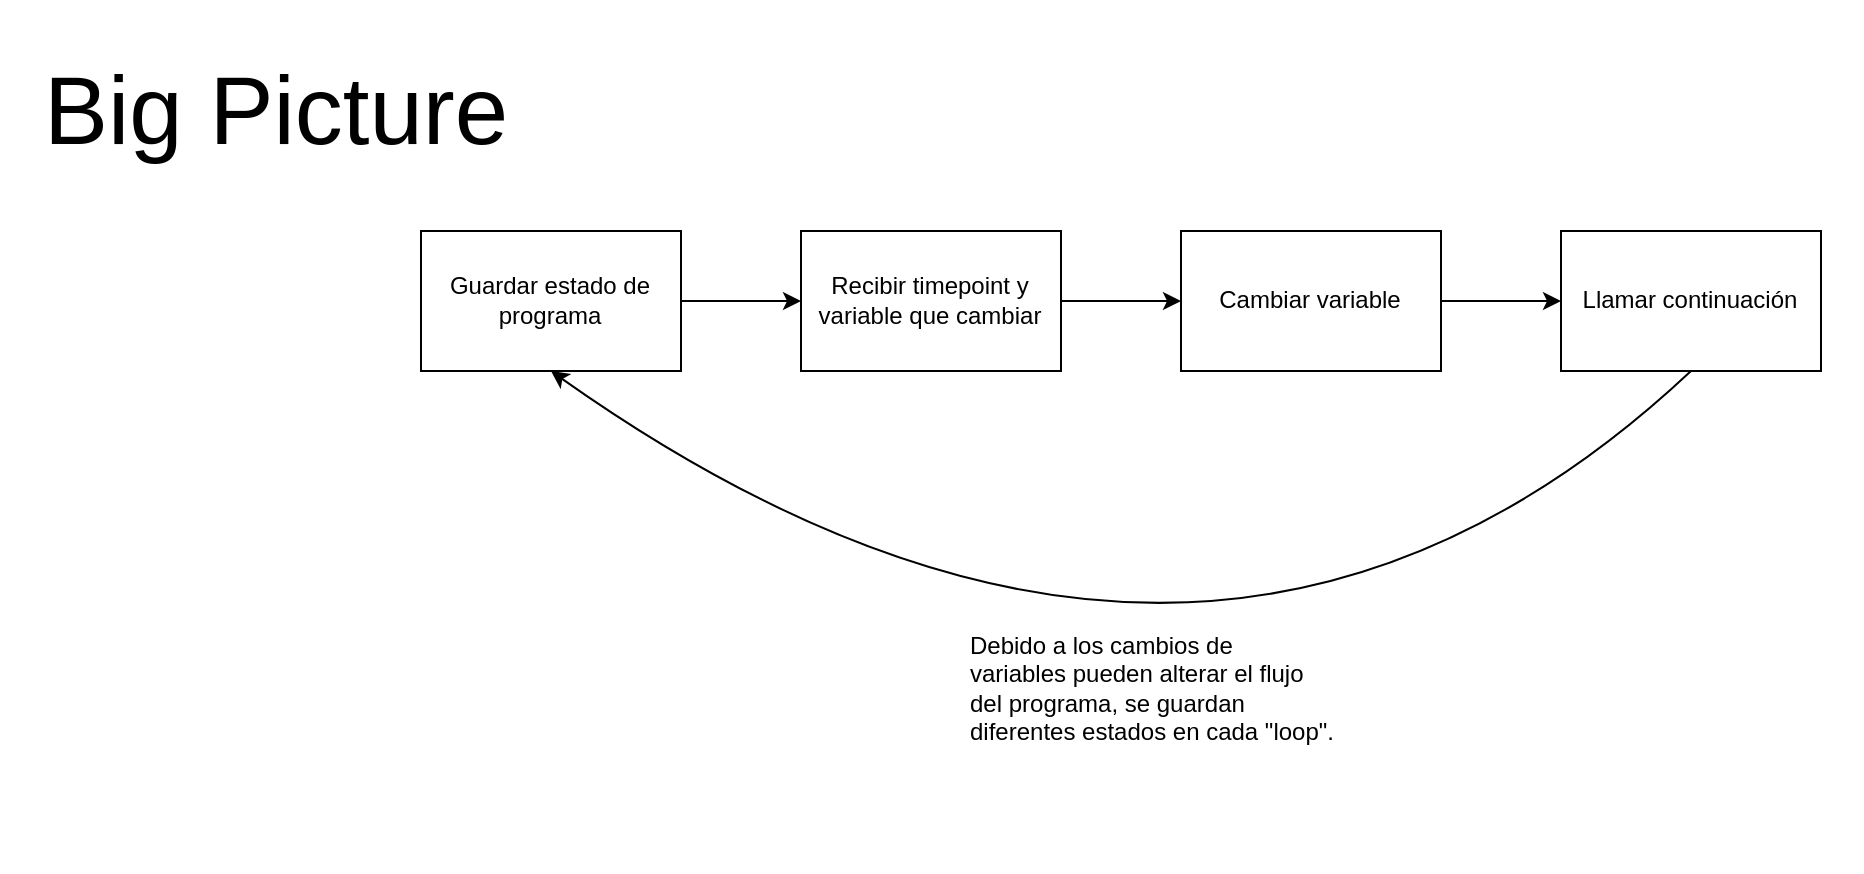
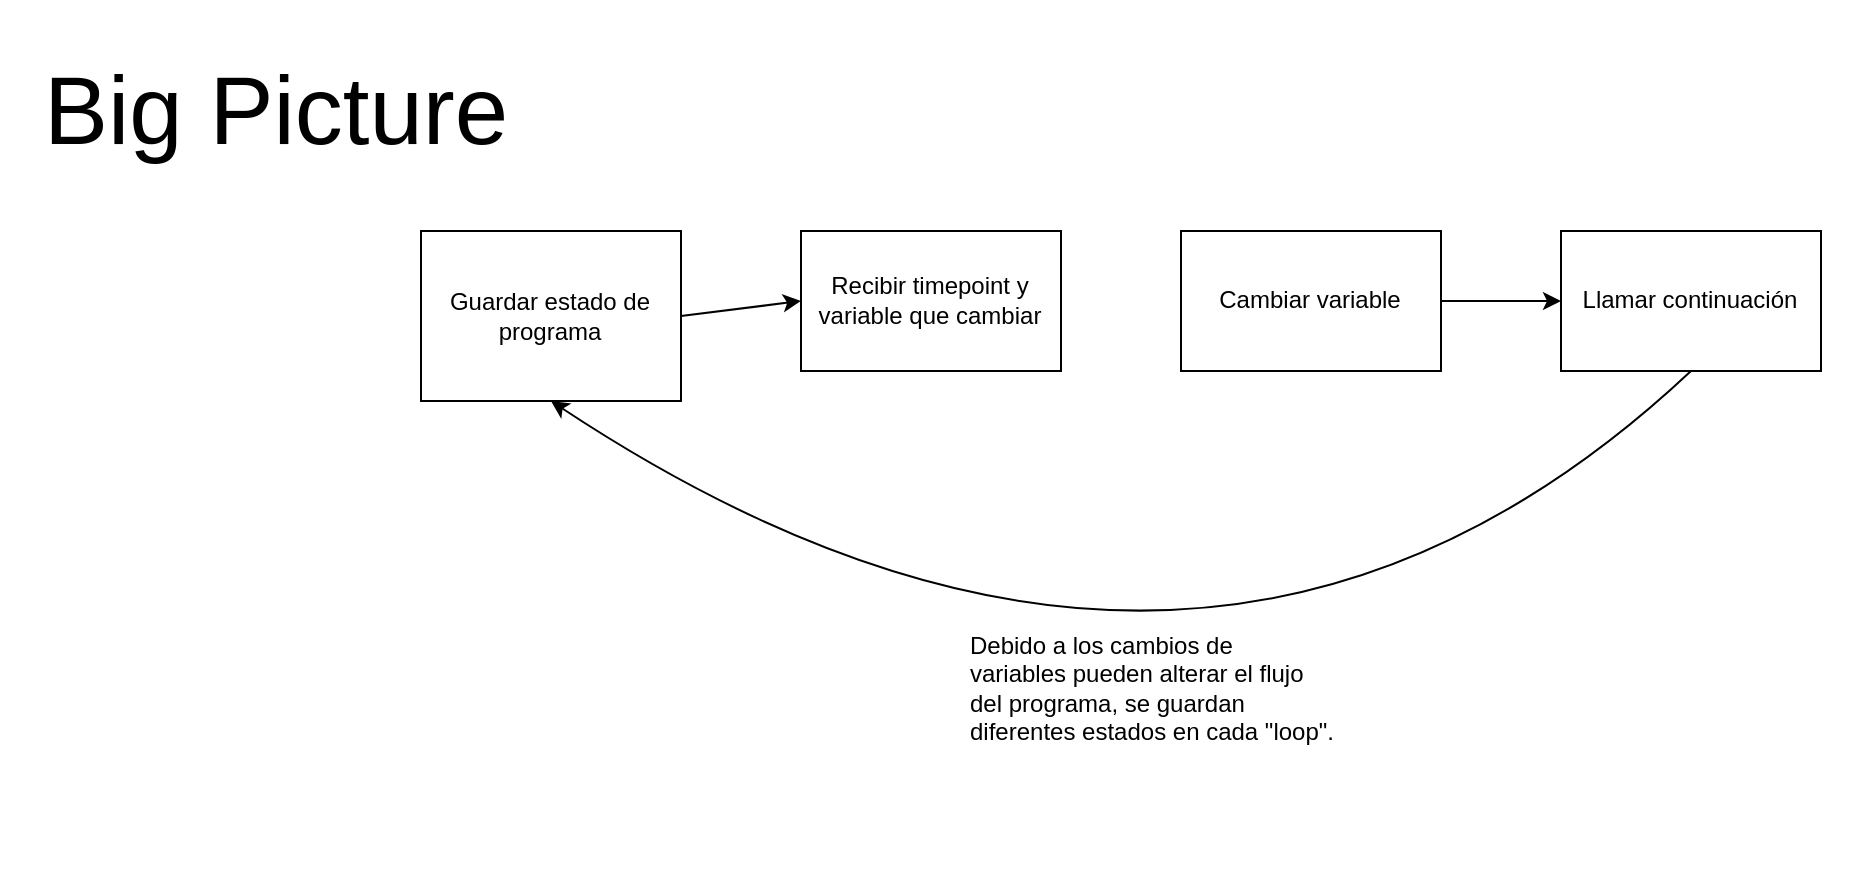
node "Guardar estado de programa": size 260x140 -> 260x170
edge "Recibir timepoint y variable que cambiar" -> "Cambiar variable": removed
